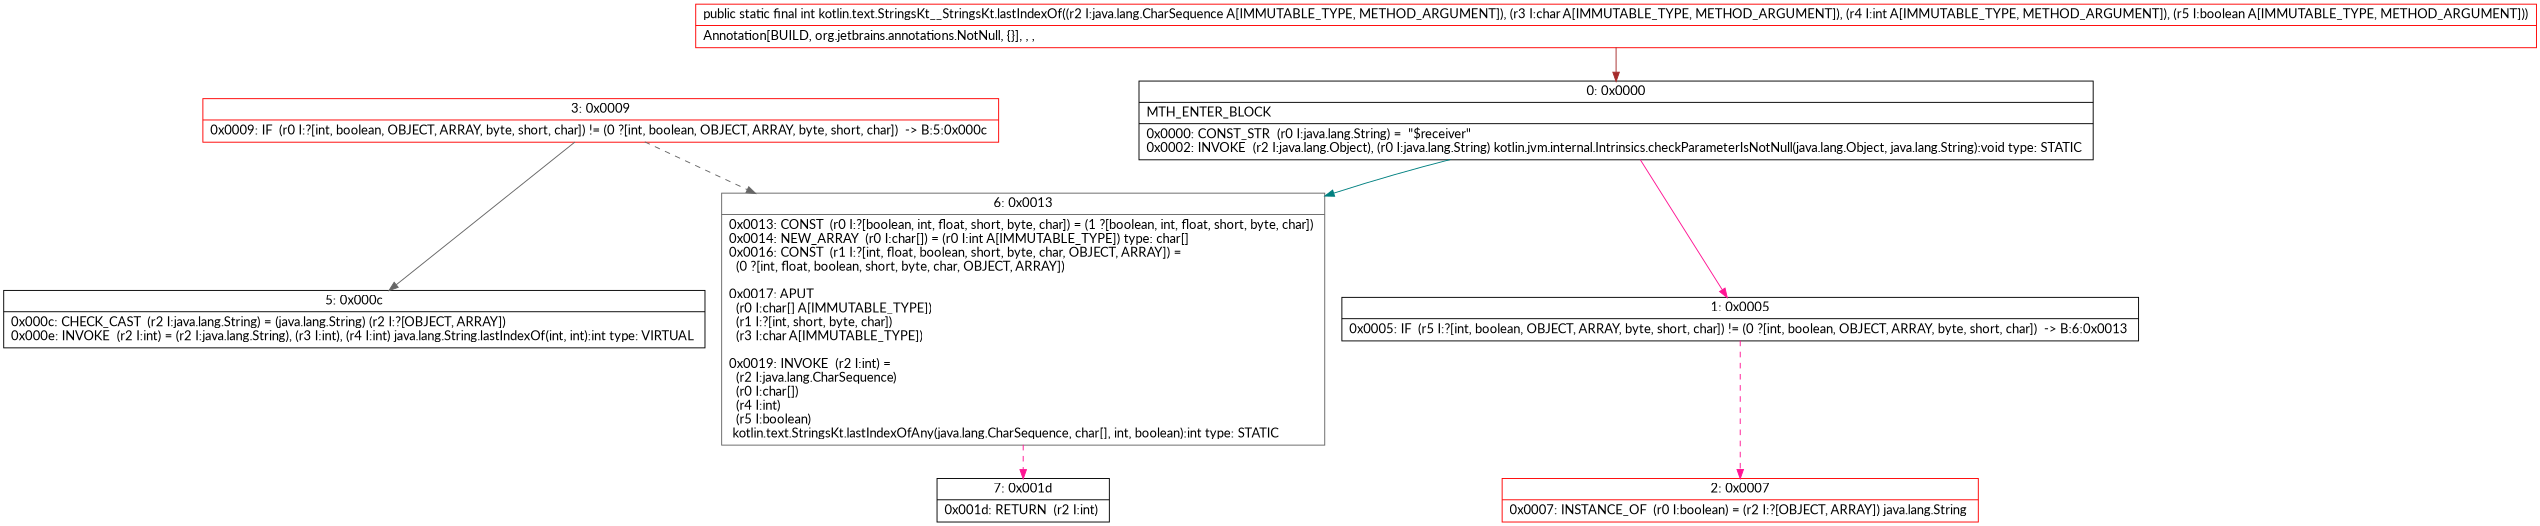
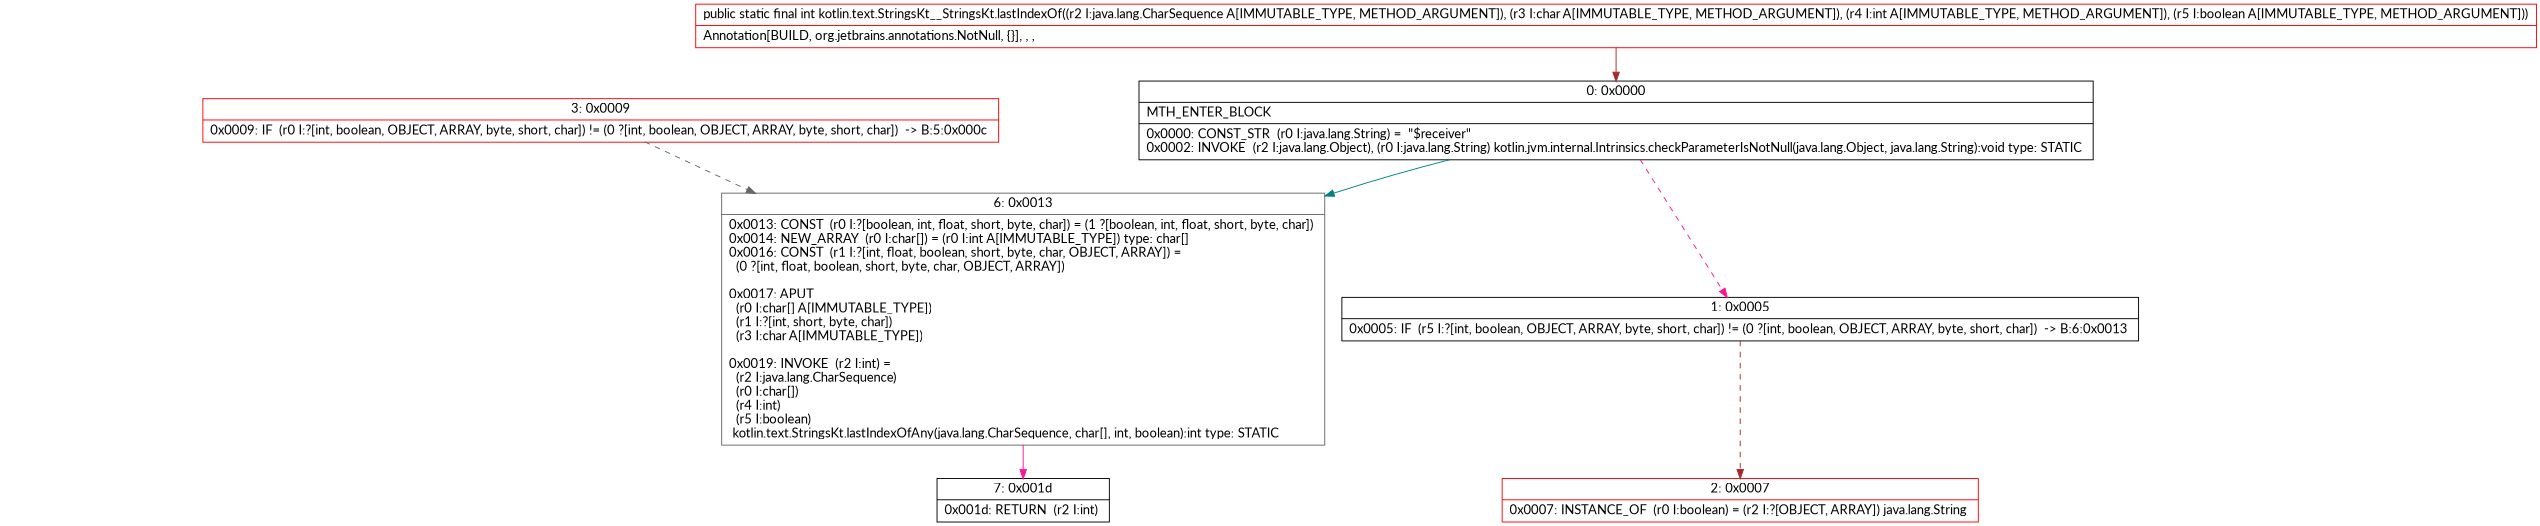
edge "0: 0x0000" -> "1: 0x0005": style solid -> dashed
node "5: 0x000c": removed
edge "1: 0x0005" -> "2: 0x0007": color deeppink -> brown
edge "6: 0x0013" -> "7: 0x001d": style dashed -> solid
